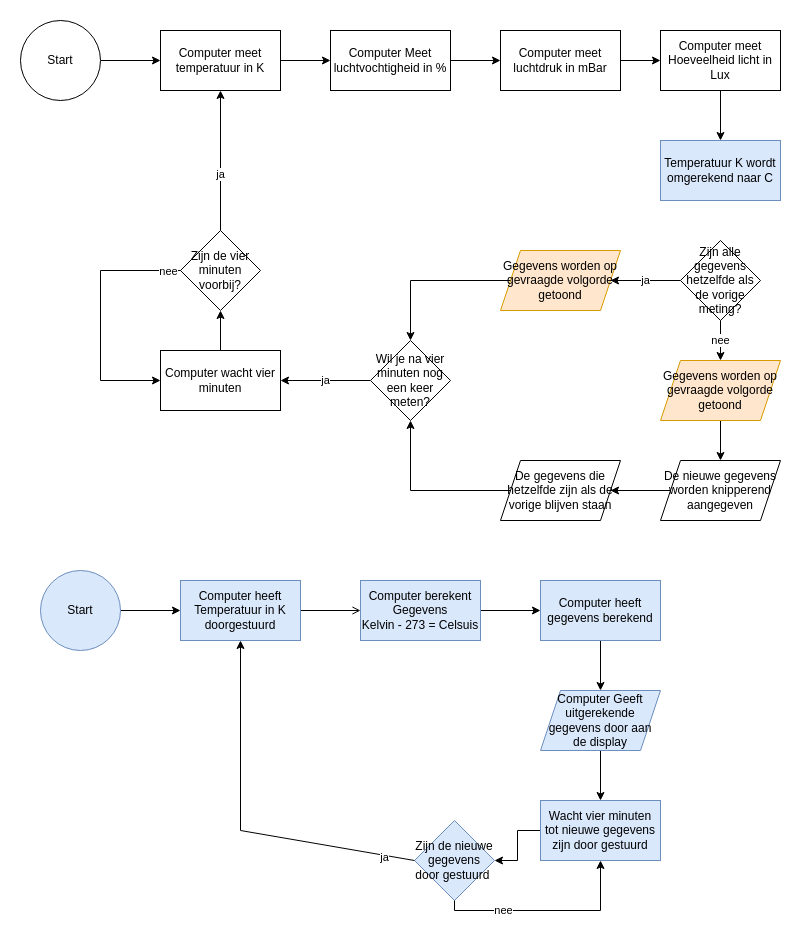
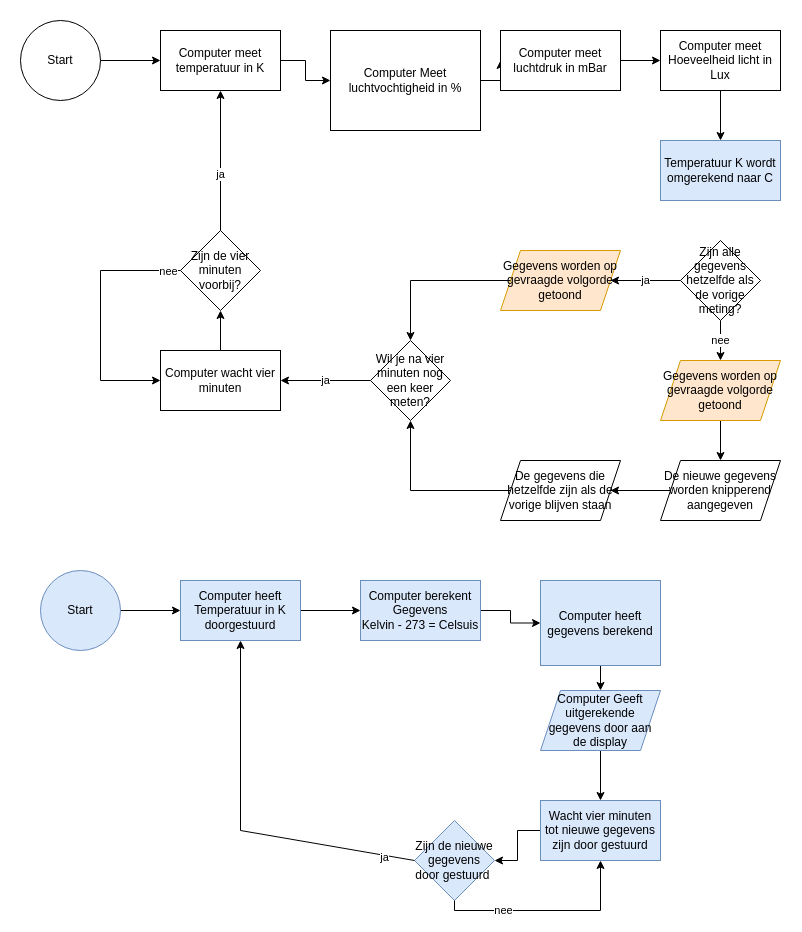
node "Computer Meet luchtvochtigheid in %": size 120x60 -> 150x100
edge "Computer heeft Temperatuur in K doorgestuurd" -> "Computer berekent Gegevens Kelvin - 273 = Celsuis": arrowhead open -> classic
node "Computer heeft gegevens berekend": size 120x60 -> 120x85
